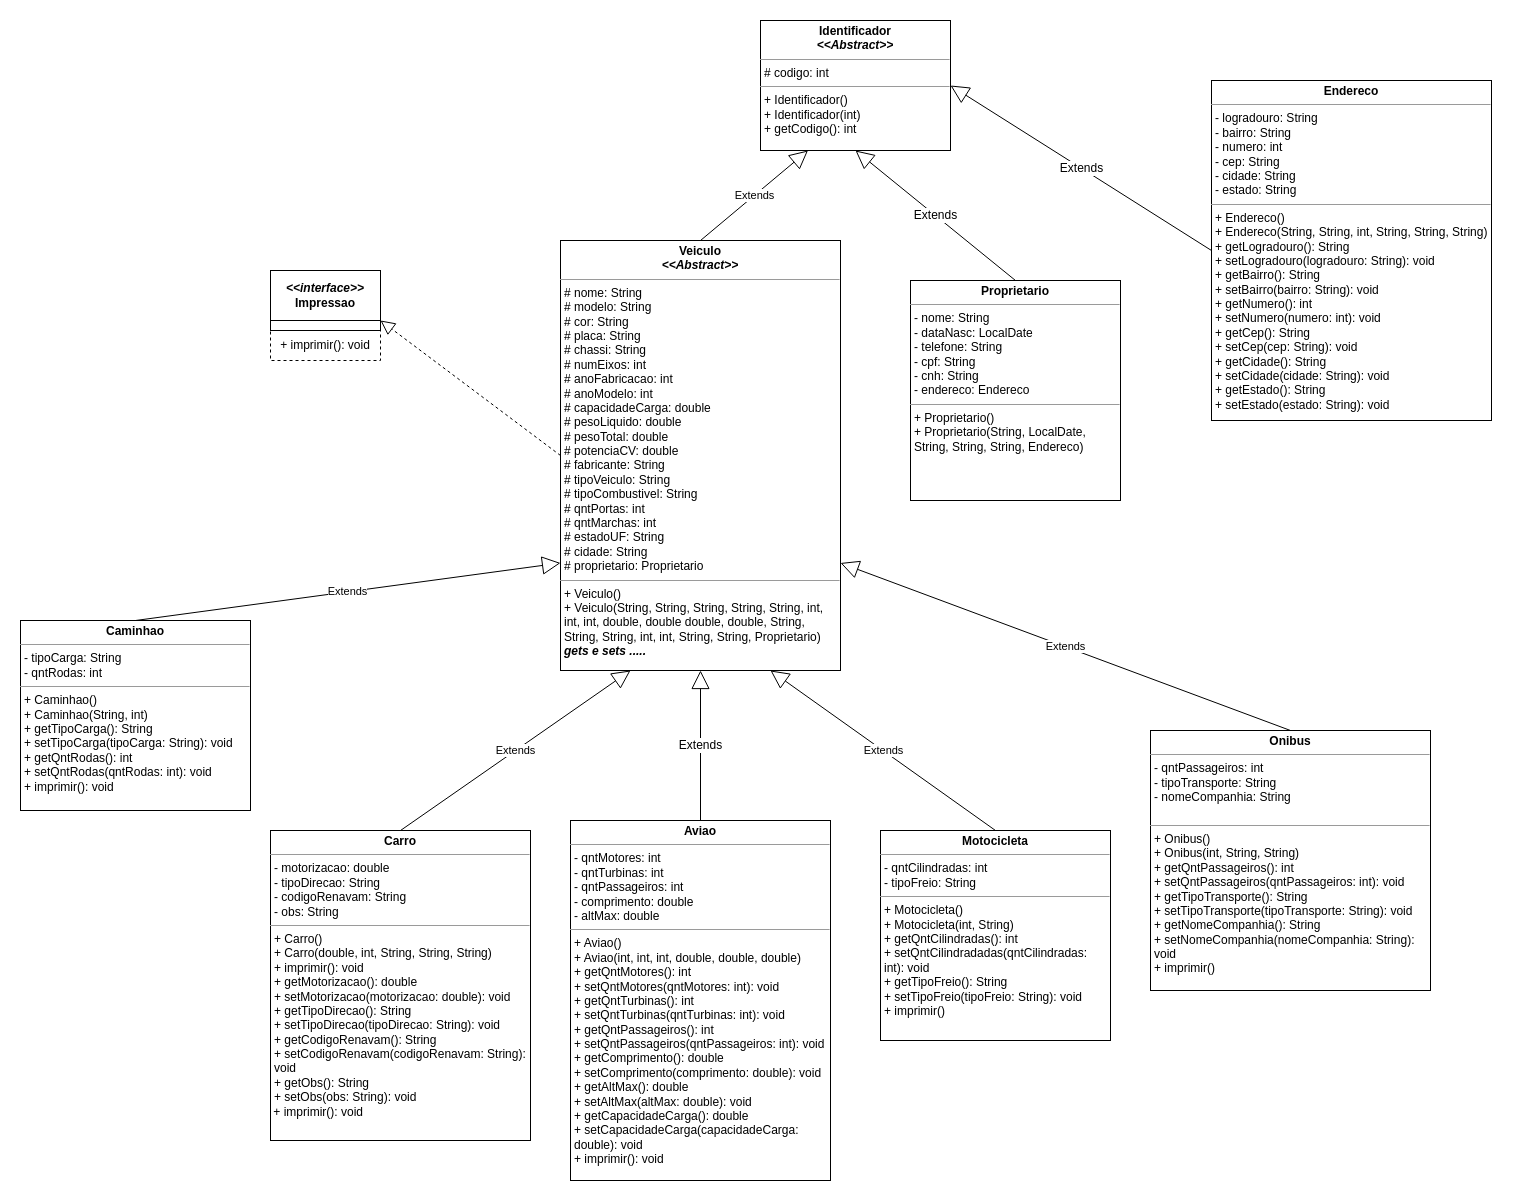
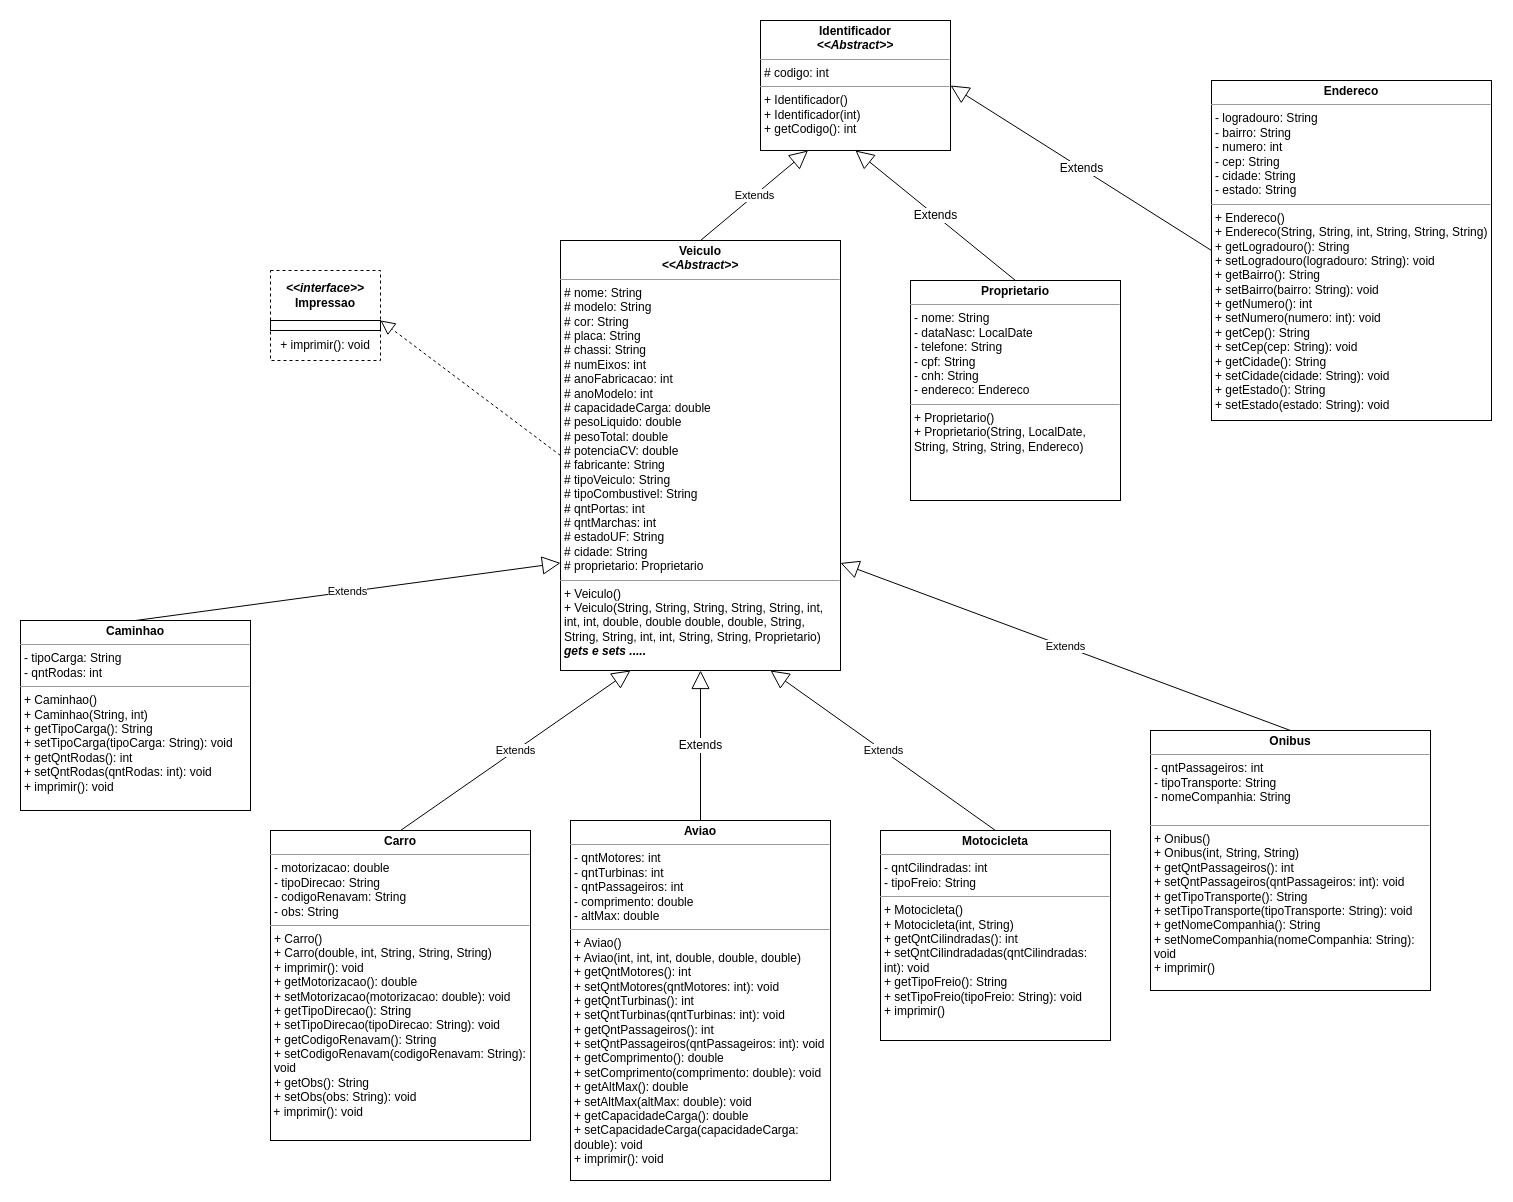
node "<<interface>> Impressao": style solid -> dashed
